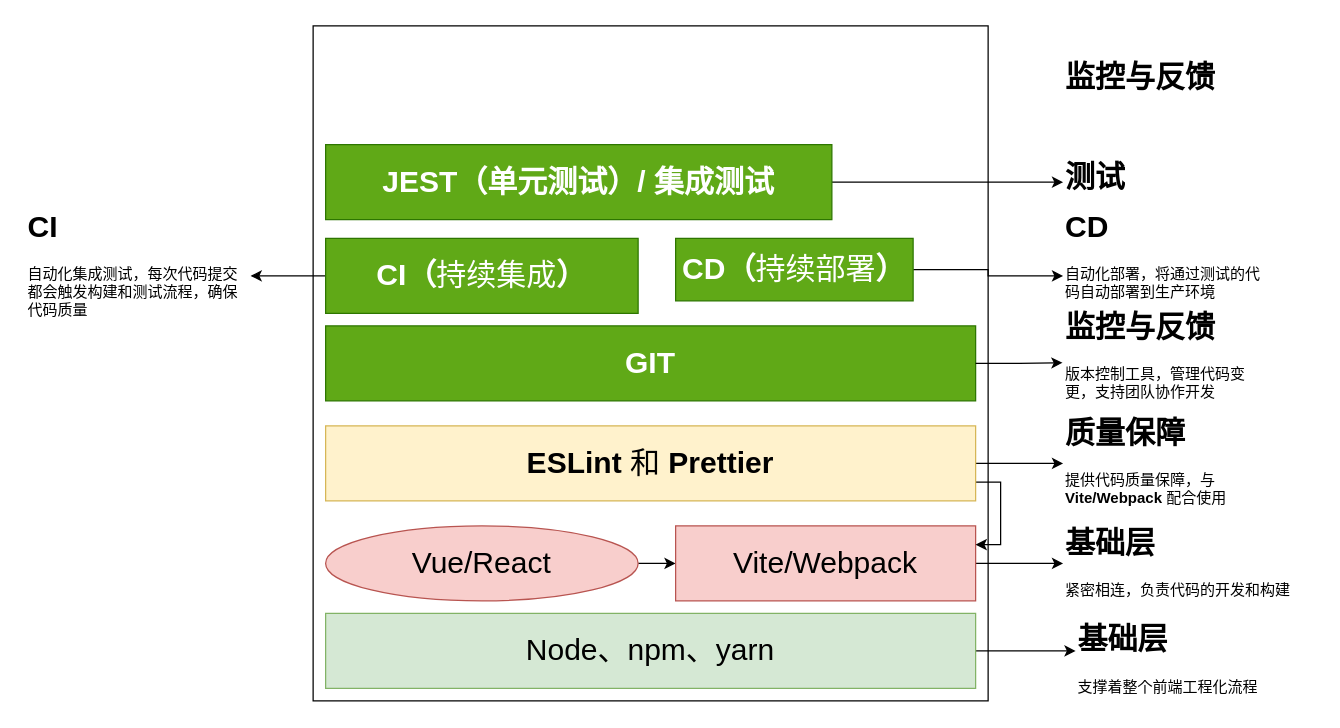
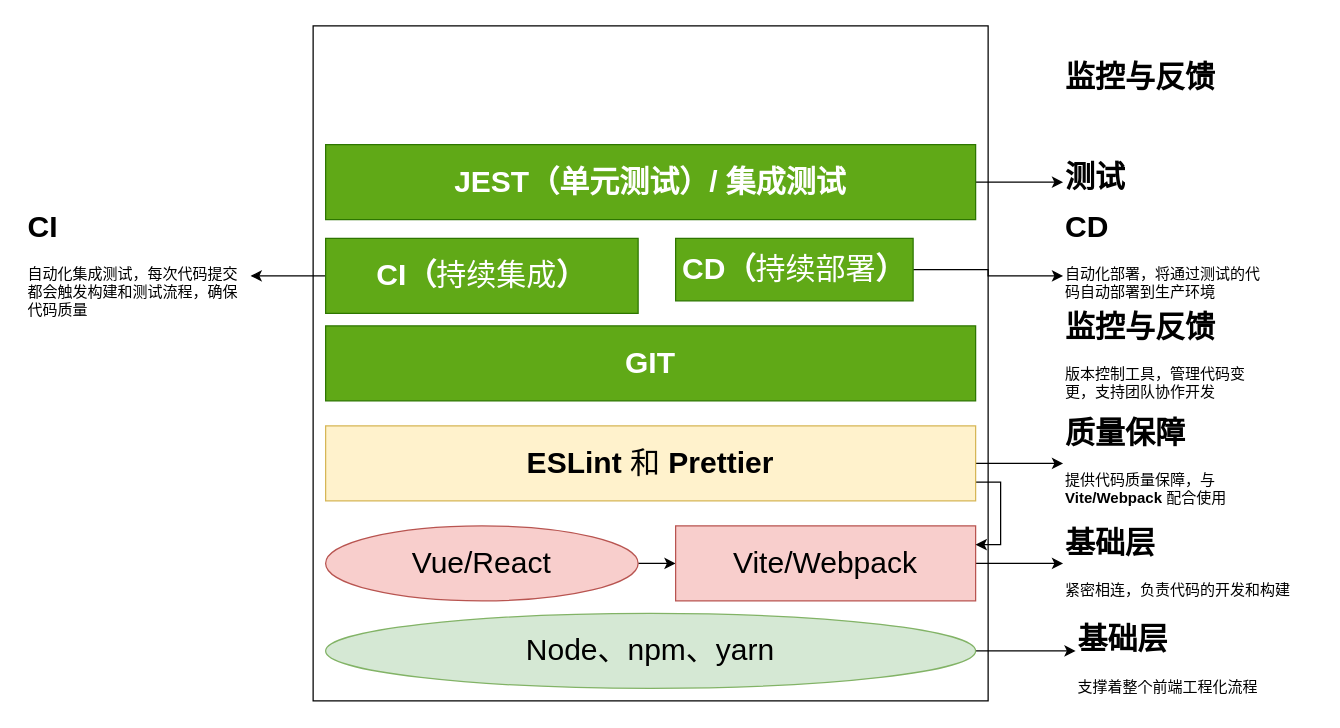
node "JEST（单元测试）/ 集成测试": size 506x75 -> 650x75
edge "GIT" -> "监控与反馈版本控制工具，管理代码变更，支持团队协作开发": removed
node "Node、npm、yarn": shape rectangle -> ellipse
